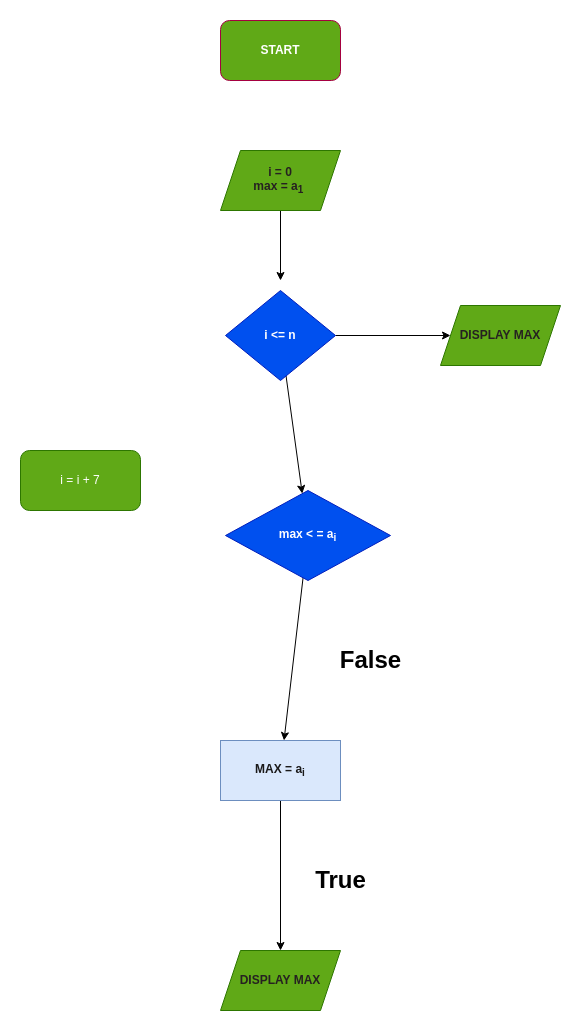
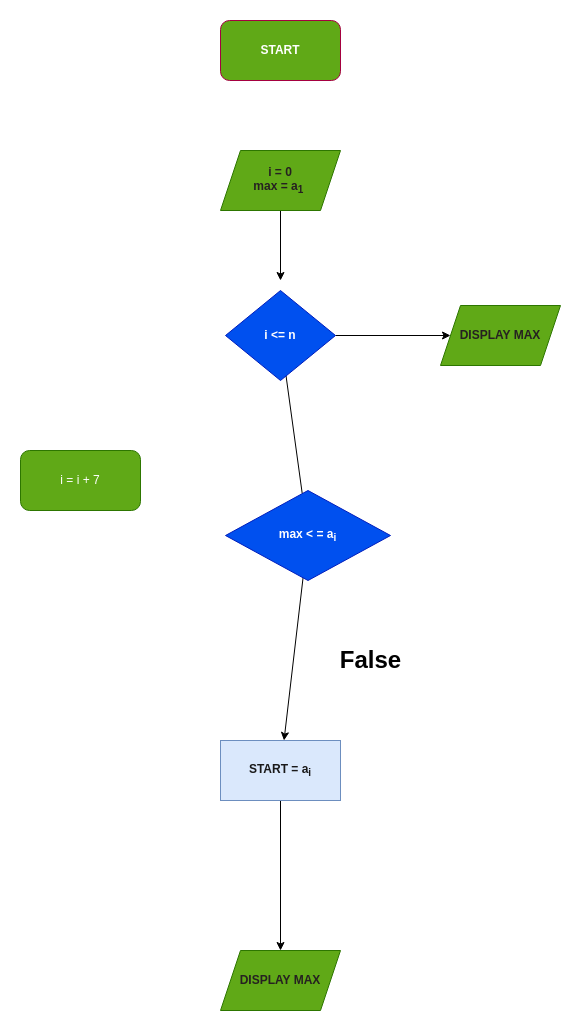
edge "i <= n" -> "max < = ai": arrowhead classic -> none
node "MAX = ai": label "MAX = ai" -> "START = ai"
node "True": removed
